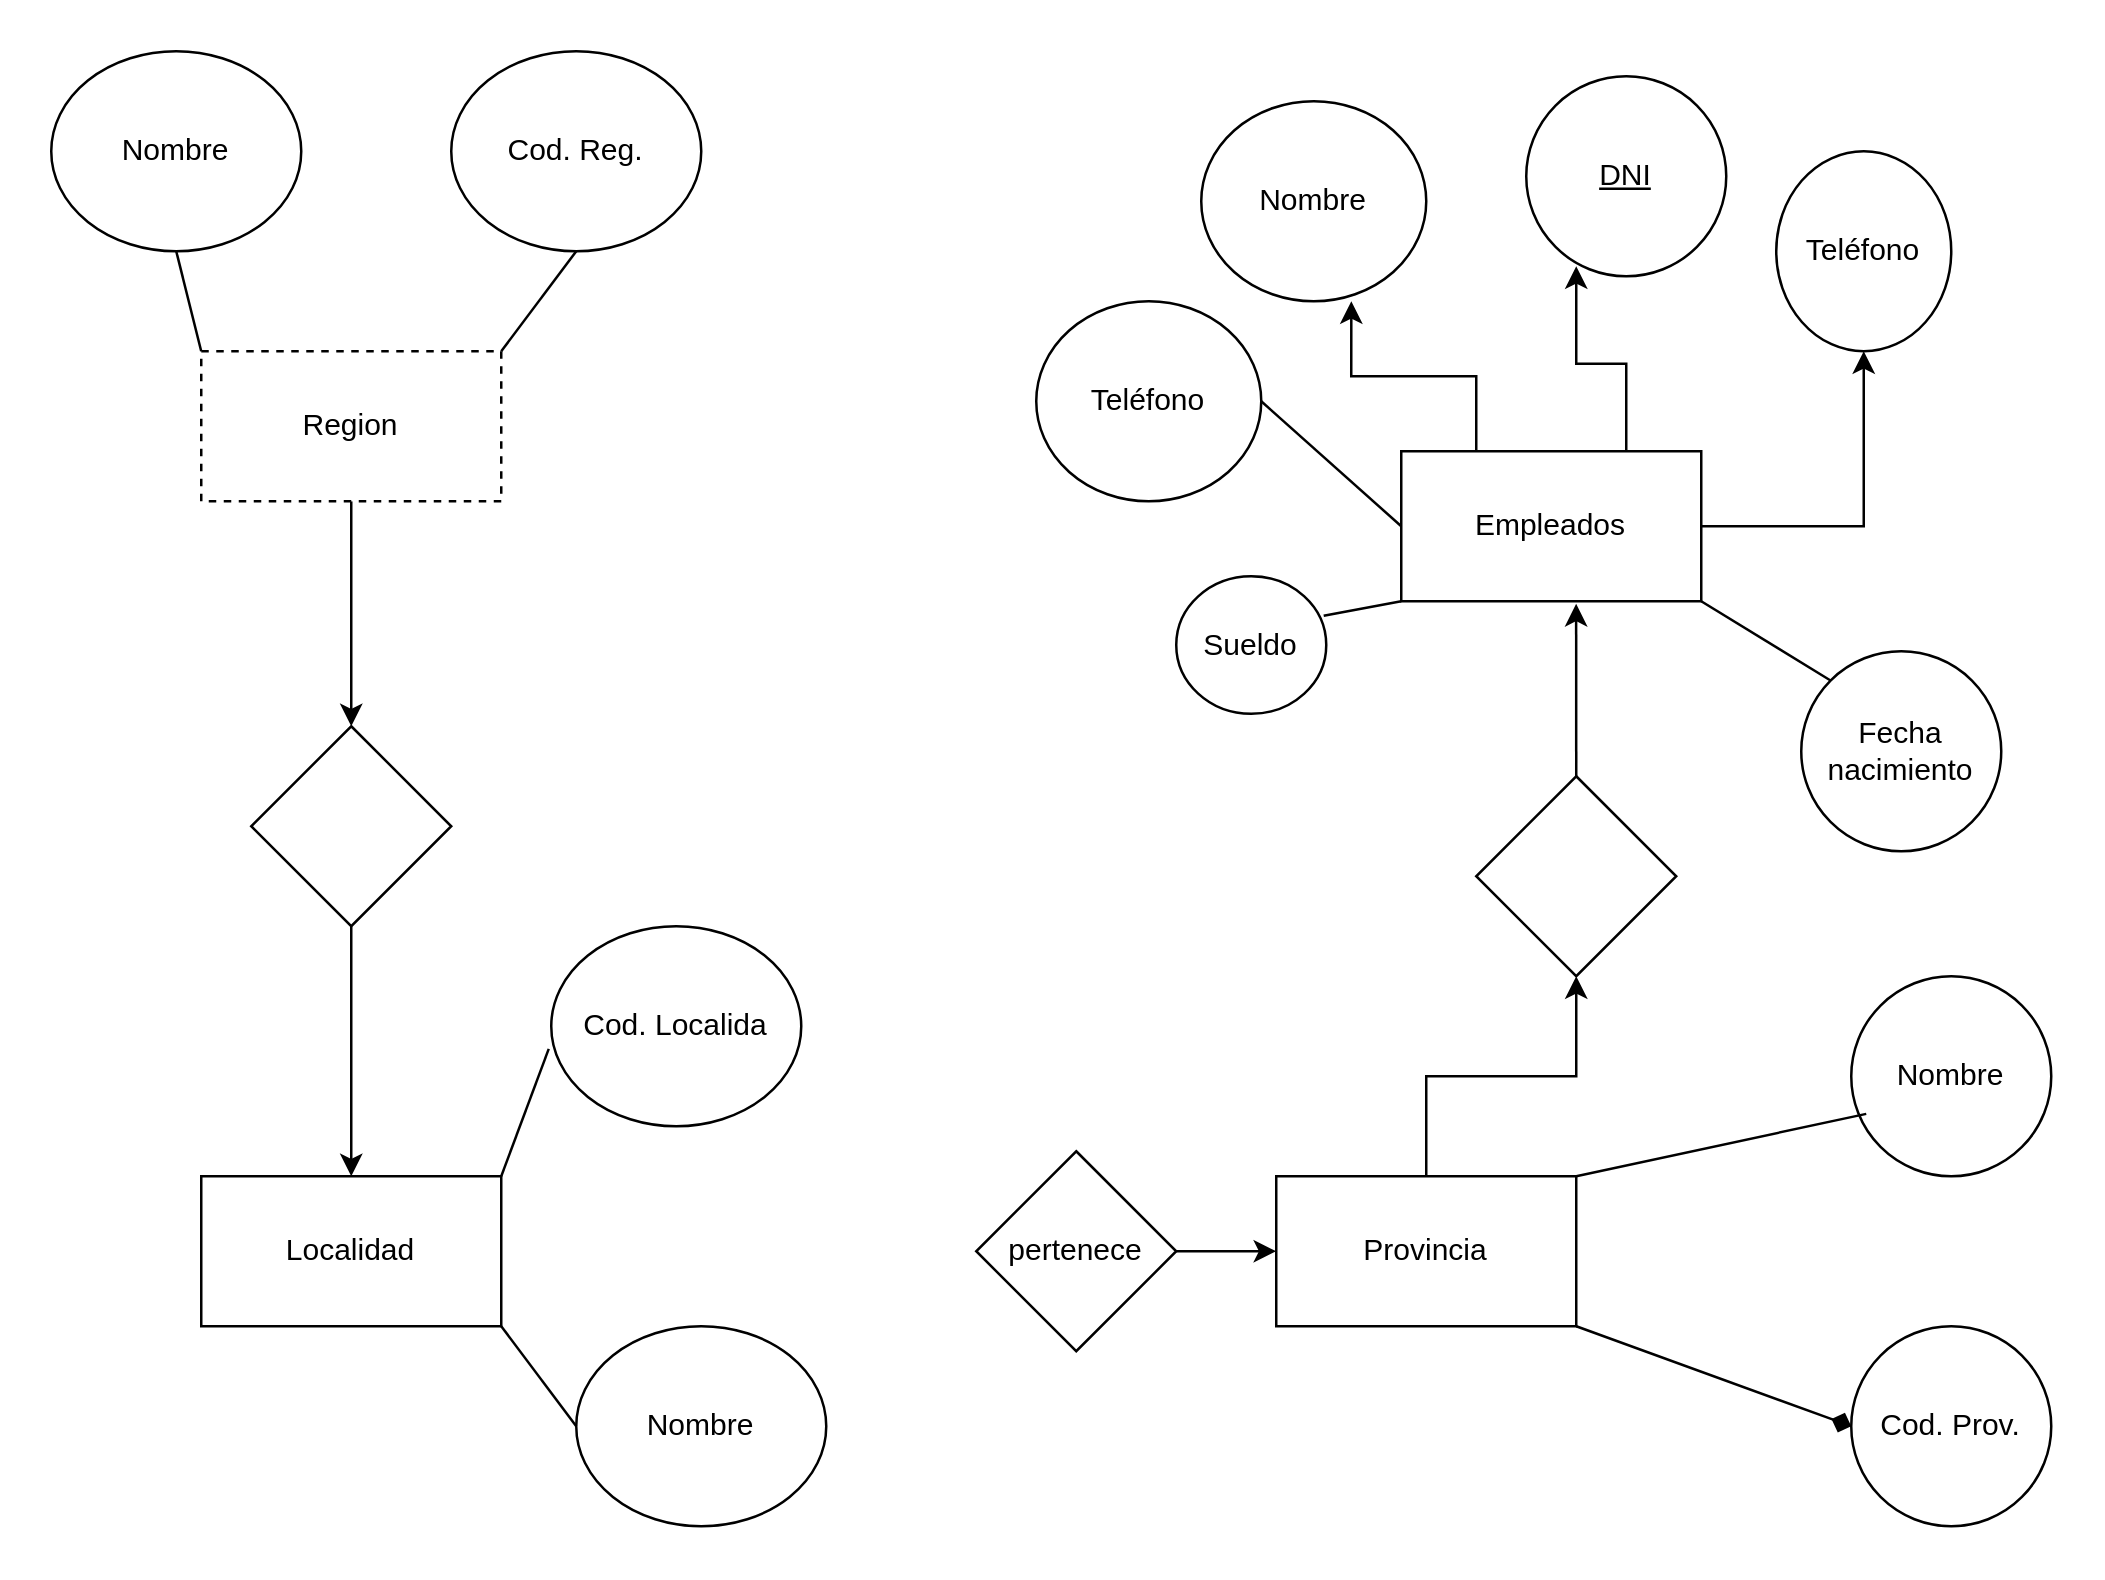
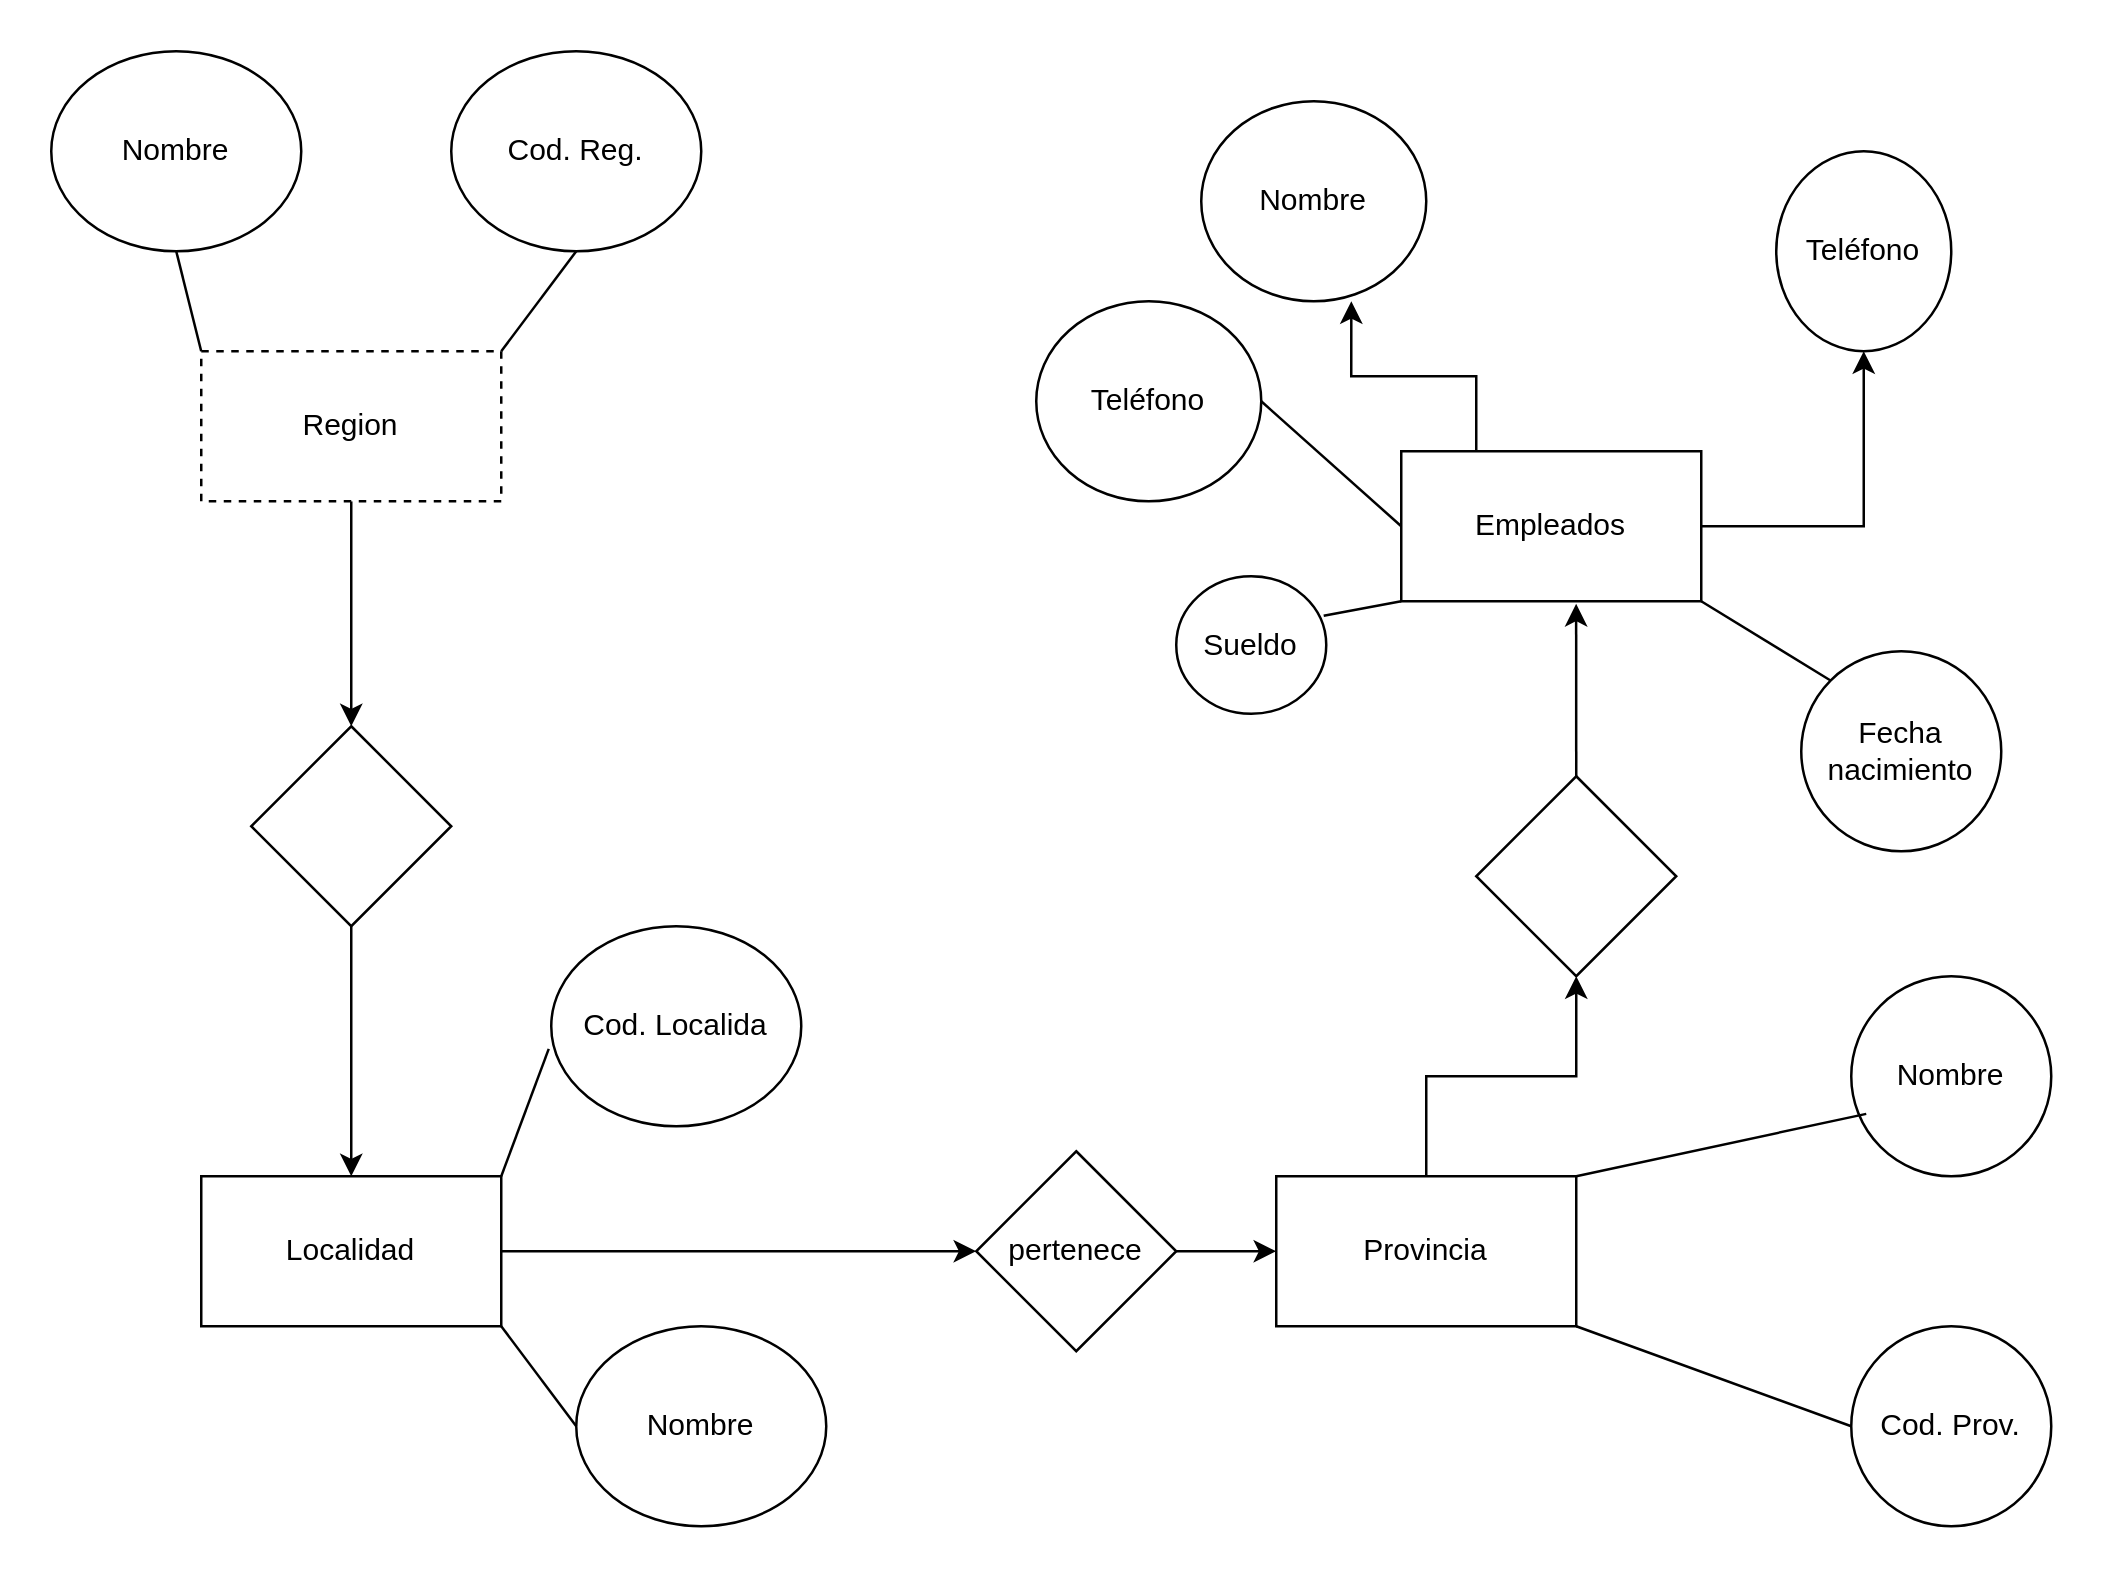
node "DNI": removed
edge "Empleados" -> "DNI": removed
edge "Localidad" -> "pertenece": added
edge "Provincia" -> "Cod. Prov.": arrowhead diamond -> none
